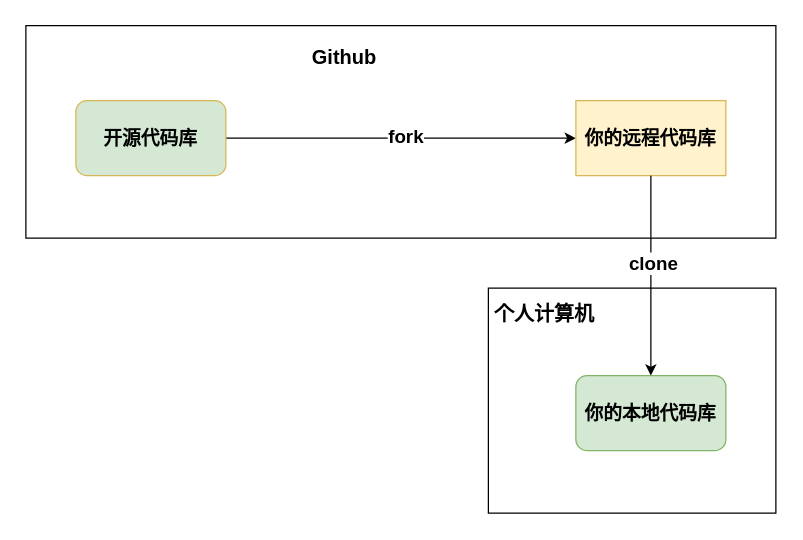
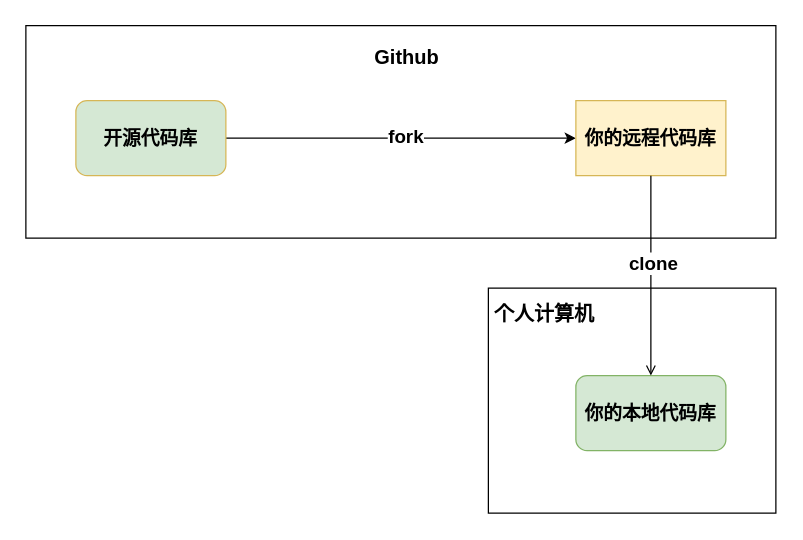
node "Github": moved (344, 57) -> (407, 57)
edge "你的远程代码库" -> "你的本地代码库": arrowhead classic -> open
